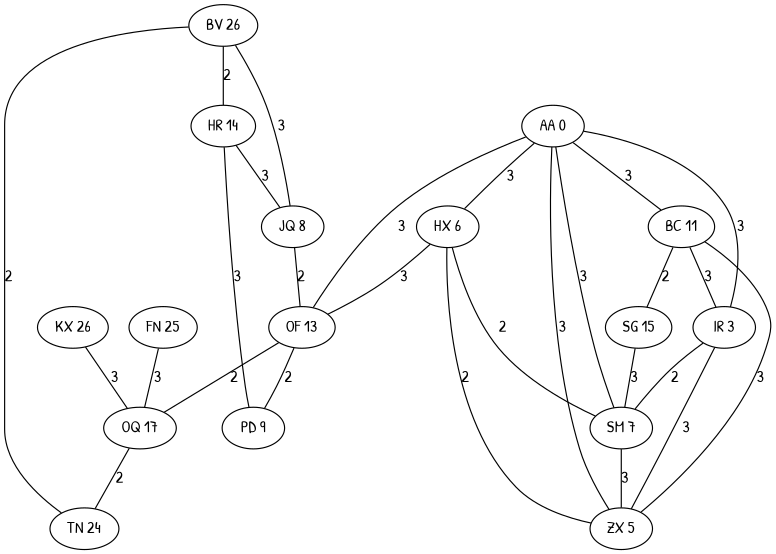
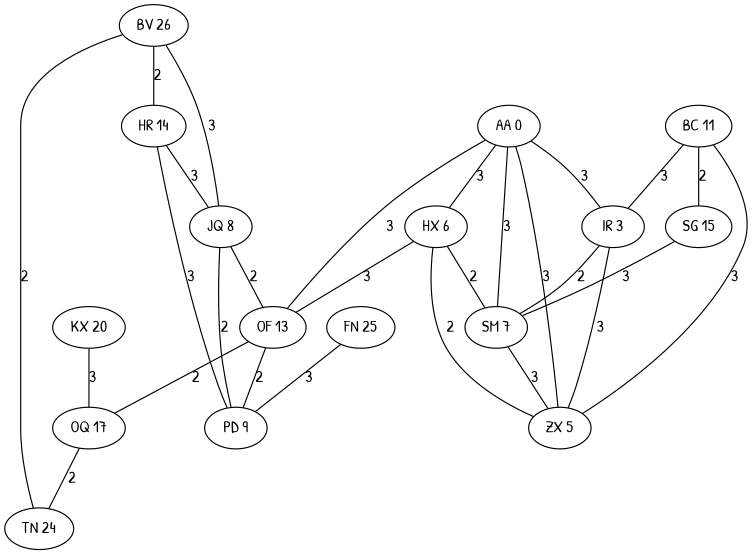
edge "AA 0" -- "BC 11": removed, label "3"
node "KX 26": label "KX 26" -> "KX 20"
edge "JQ 8" -- "PD 9": added, label "2"
edge "FN 25" -- "OQ 17": now "FN 25" -- "PD 9"
